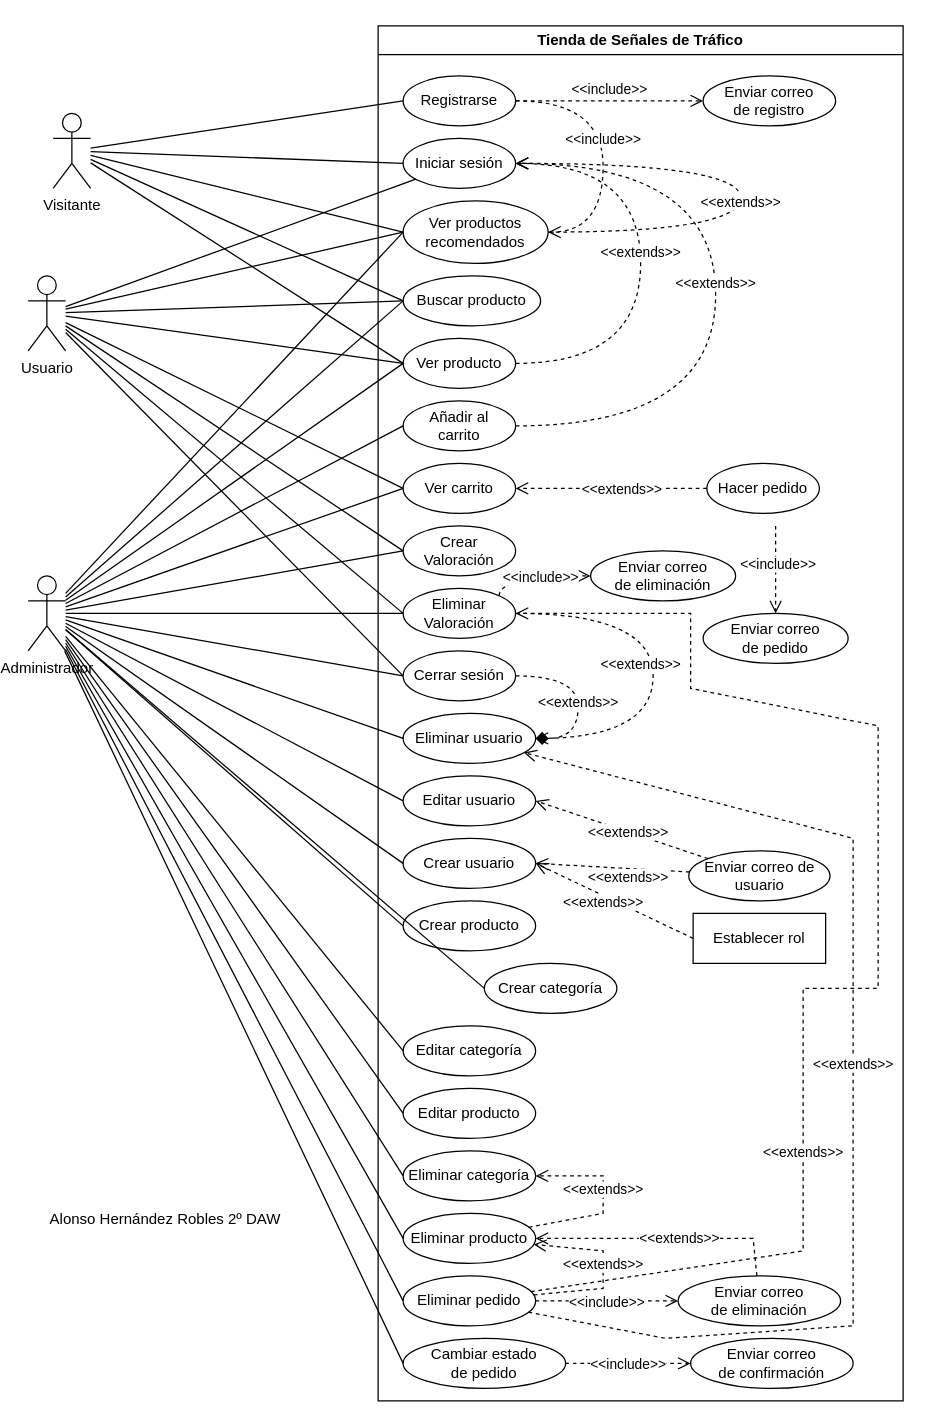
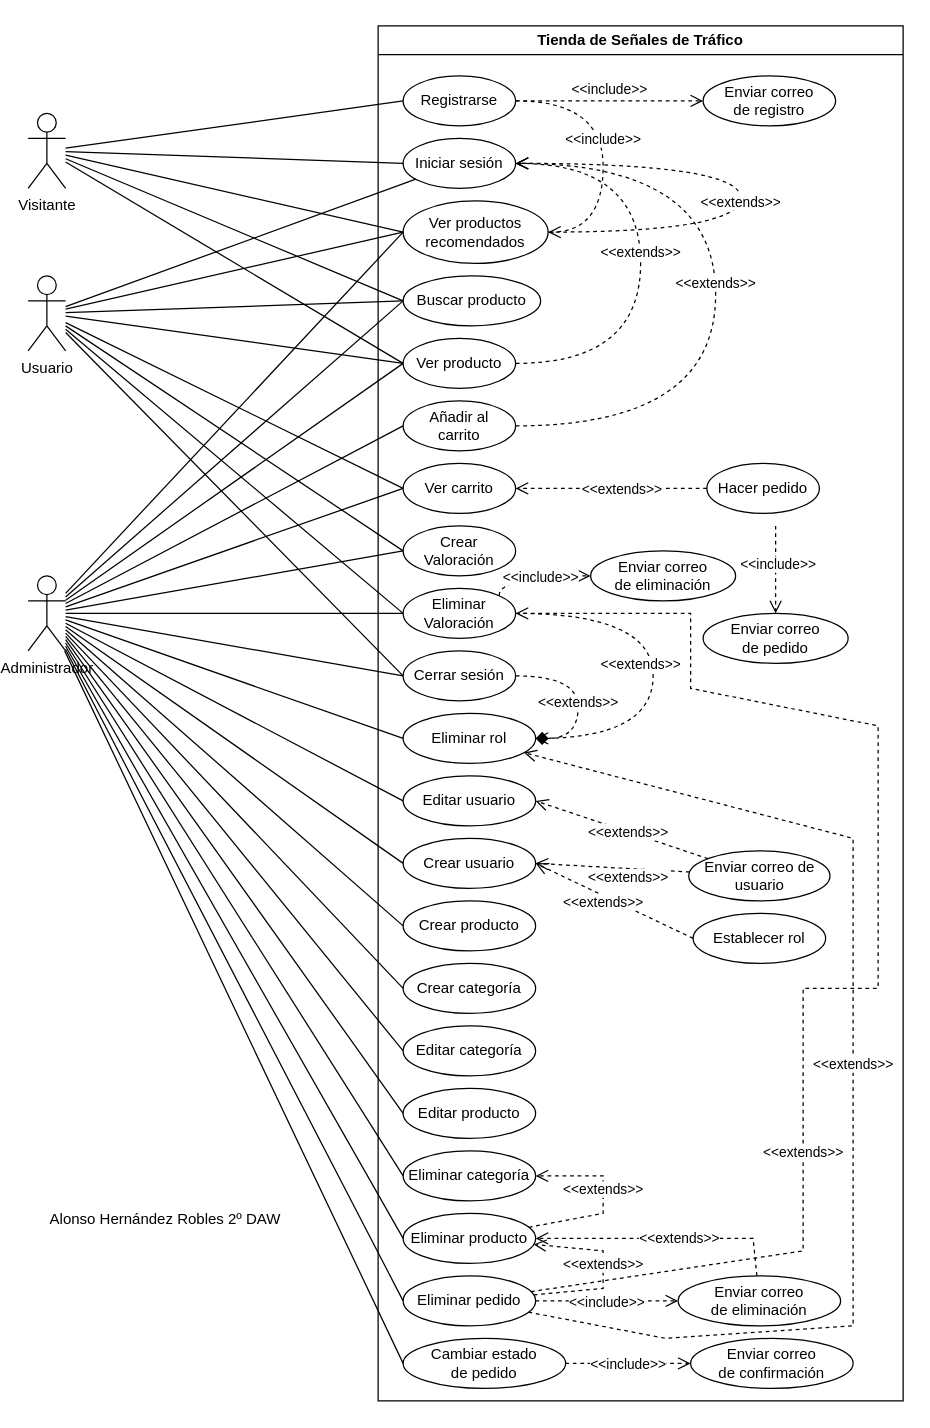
node "Visitante": moved (72, 151) -> (47, 151)
node "Eliminar usuario": label "Eliminar usuario" -> "Eliminar rol"
node "Establecer rol": shape rectangle -> ellipse
node "Crear categoría": moved (551, 988) -> (469, 988)
